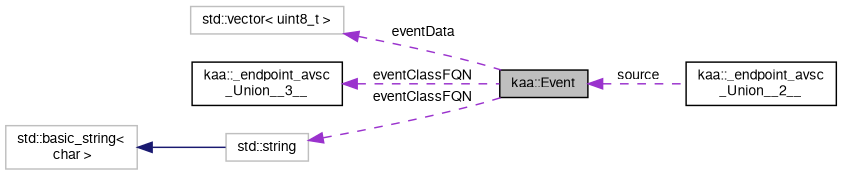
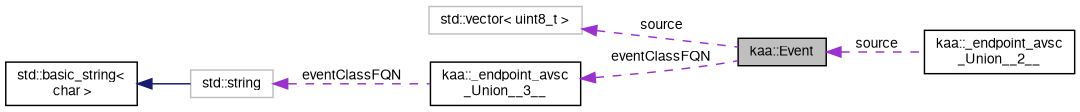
edge "kaa::Event" -> "std::vector< uint8_t >": label " eventData" -> " source"
edge "kaa::Event" -> "std::string": now "kaa::_endpoint_avsc _Union__3__" -> "std::string"
node "std::basic_string< char >": color grey75 -> black
